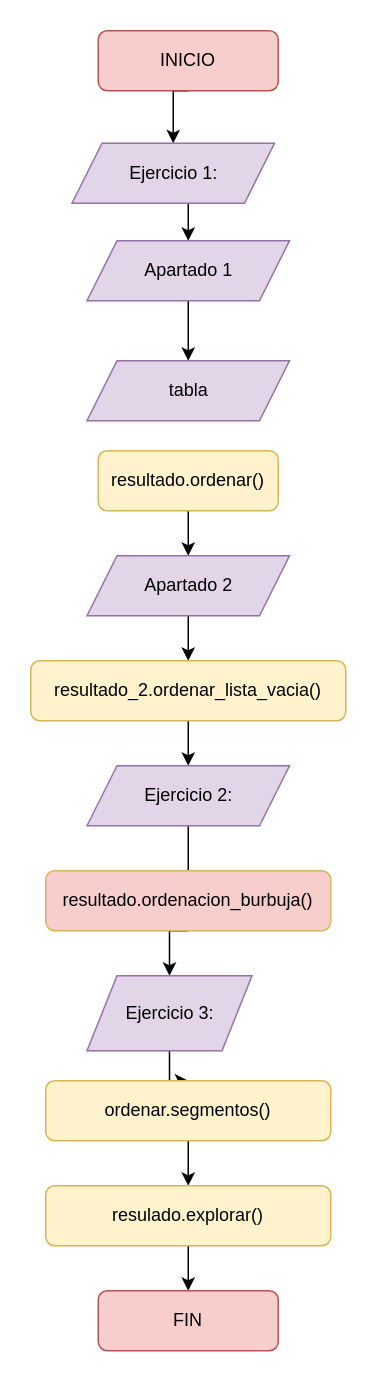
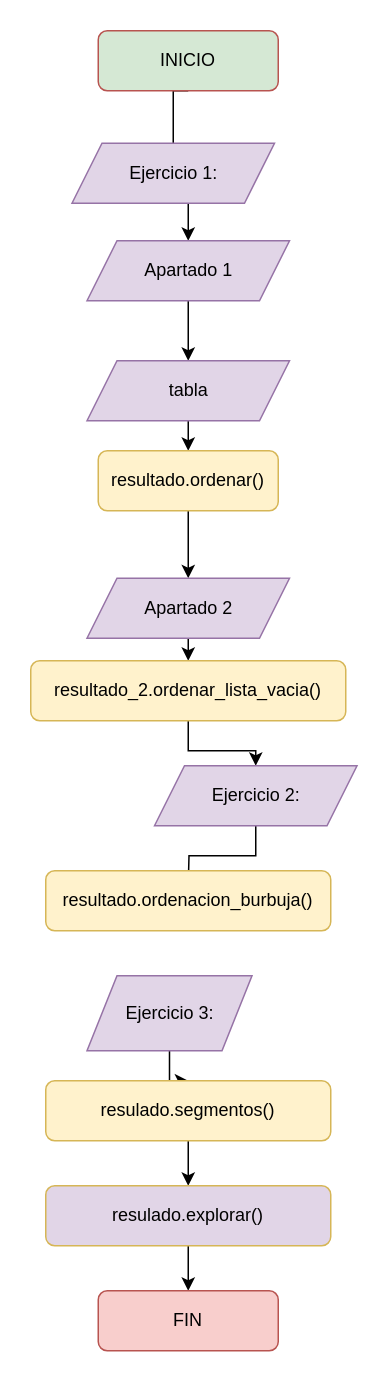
node "INICIO": fillcolor #f8cecc -> #d5e8d4
edge "INICIO" -> "Ejercicio 1:": arrowhead classic -> none
edge "tabla" -> "resultado.ordenar()": added
node "Apartado 2": moved (188, 586) -> (188, 608)
node "Ejercicio 2:": moved (188, 796) -> (256, 796)
node "resultado.ordenacion_burbuja()": fillcolor #f8cecc -> #fff2cc
edge "resultado.ordenacion_burbuja()" -> "Ejercicio 3:": removed
node "ordenar.segmentos()": label "ordenar.segmentos()" -> "resulado.segmentos()"
node "resulado.explorar()": fillcolor #fff2cc -> #e1d5e7
